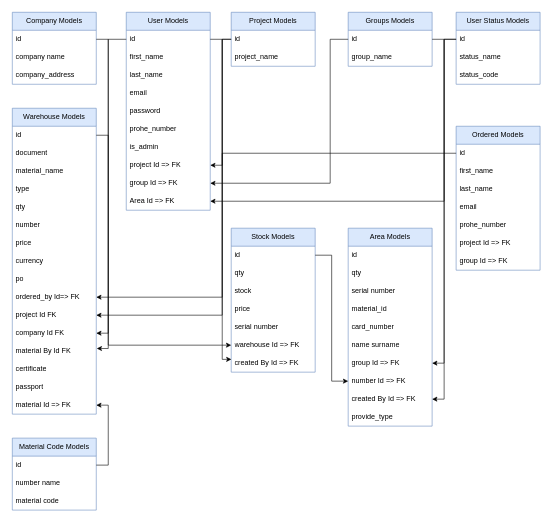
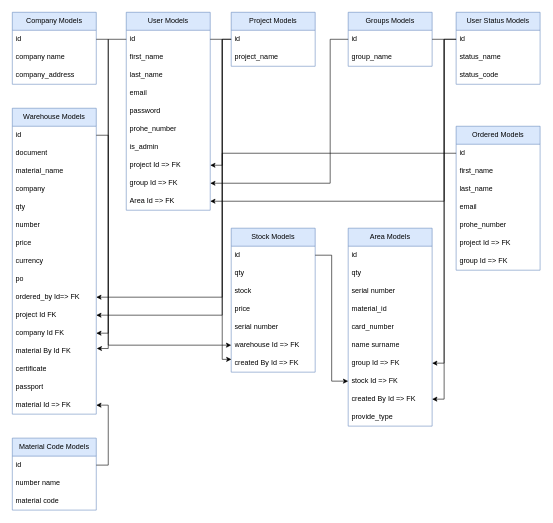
node "type": label "type" -> "company"
node "number Id => FK": label "number Id => FK" -> "stock Id => FK"
